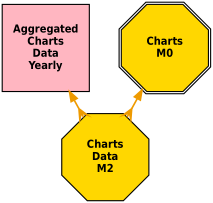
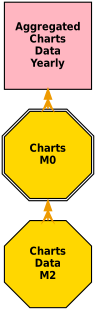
edge "Aggregated Charts Data Yearly" -- "Charts Data M2": now "Aggregated Charts Data Yearly" -- "Charts M0"
